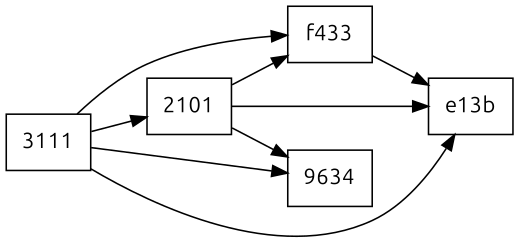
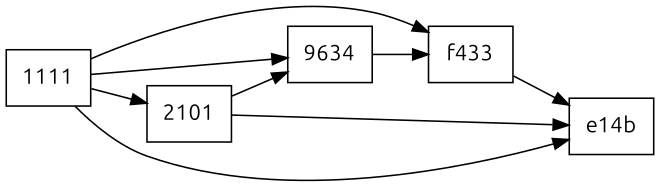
edge "2101" -> "f433": now "9634" -> "f433"
node "e13b": label "e13b" -> "e14b"
node "3111": label "3111" -> "1111"
